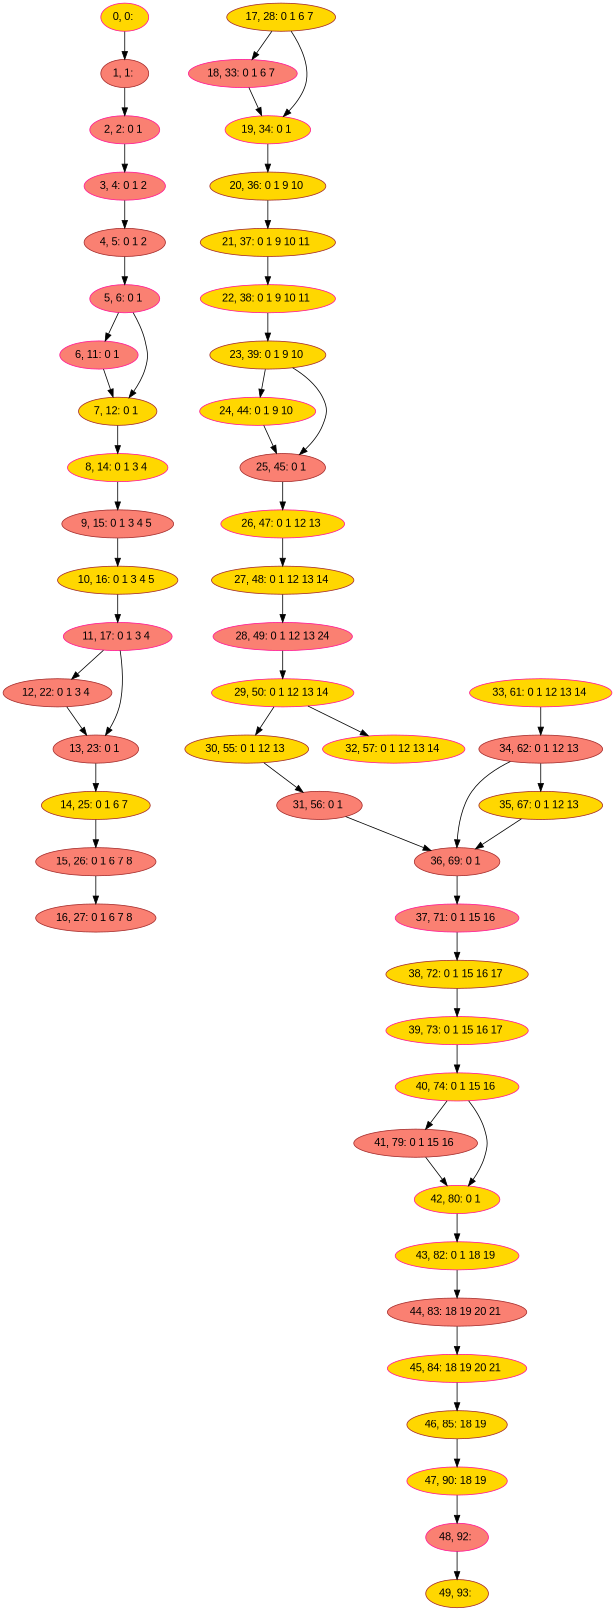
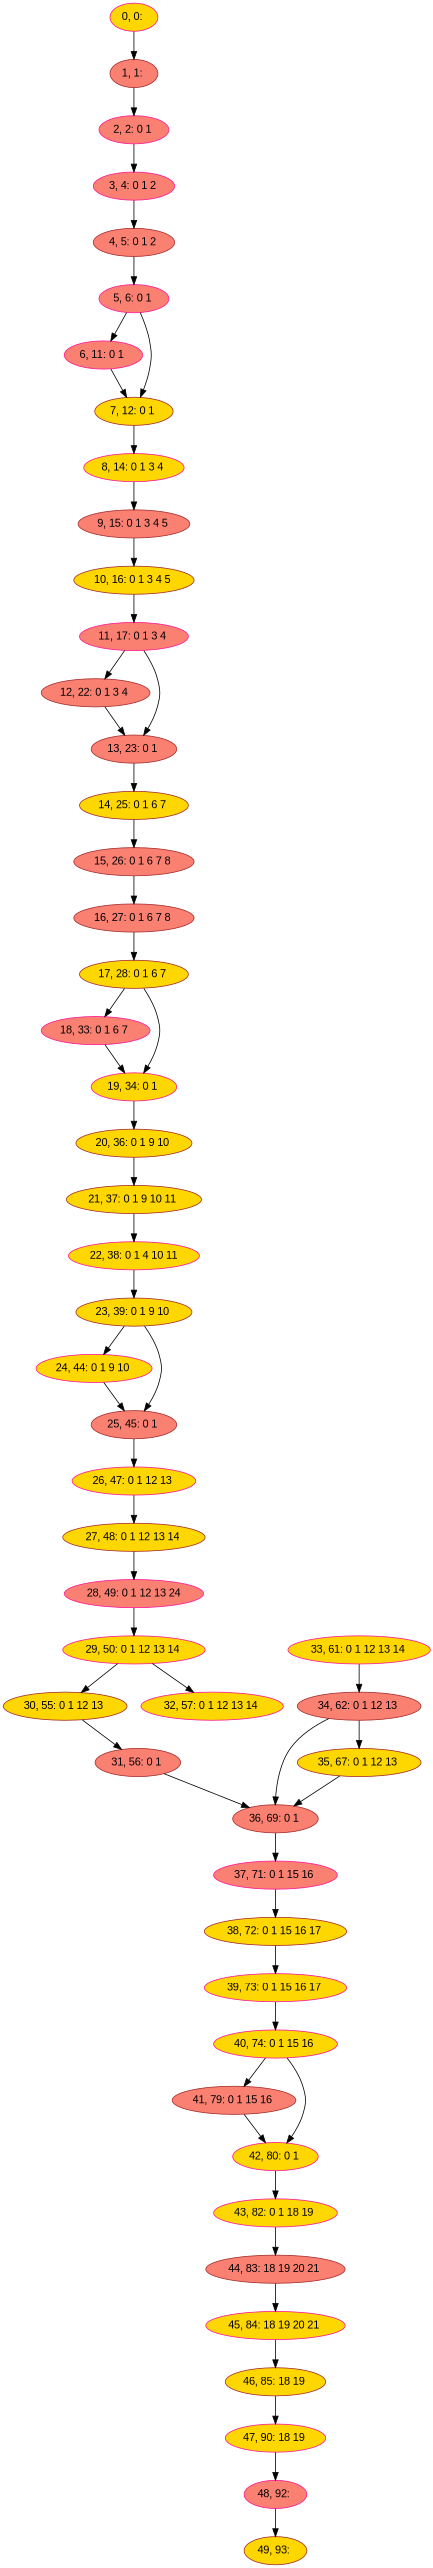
node "22, 38: 0 1 9 10 11": label "22, 38: 0 1 9 10 11" -> "22, 38: 0 1 4 10 11"
edge "16, 27: 0 1 6 7 8" -> "17, 28: 0 1 6 7": added
